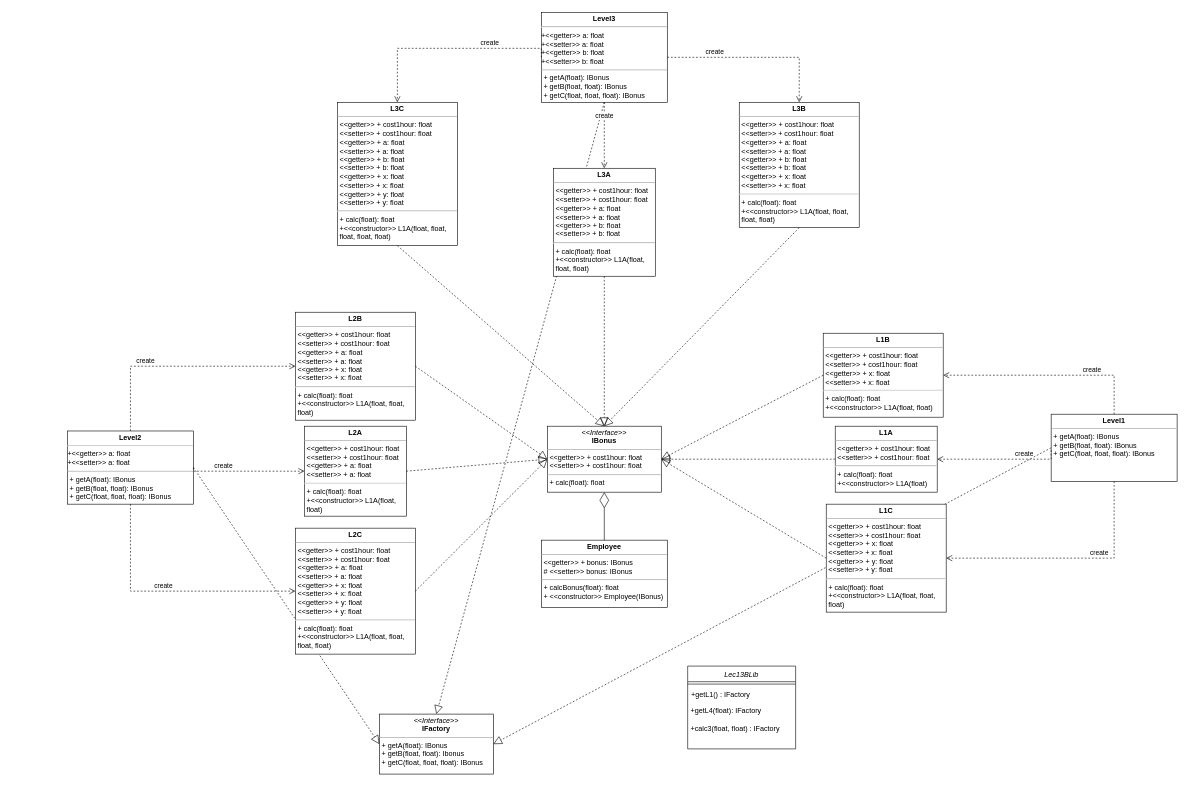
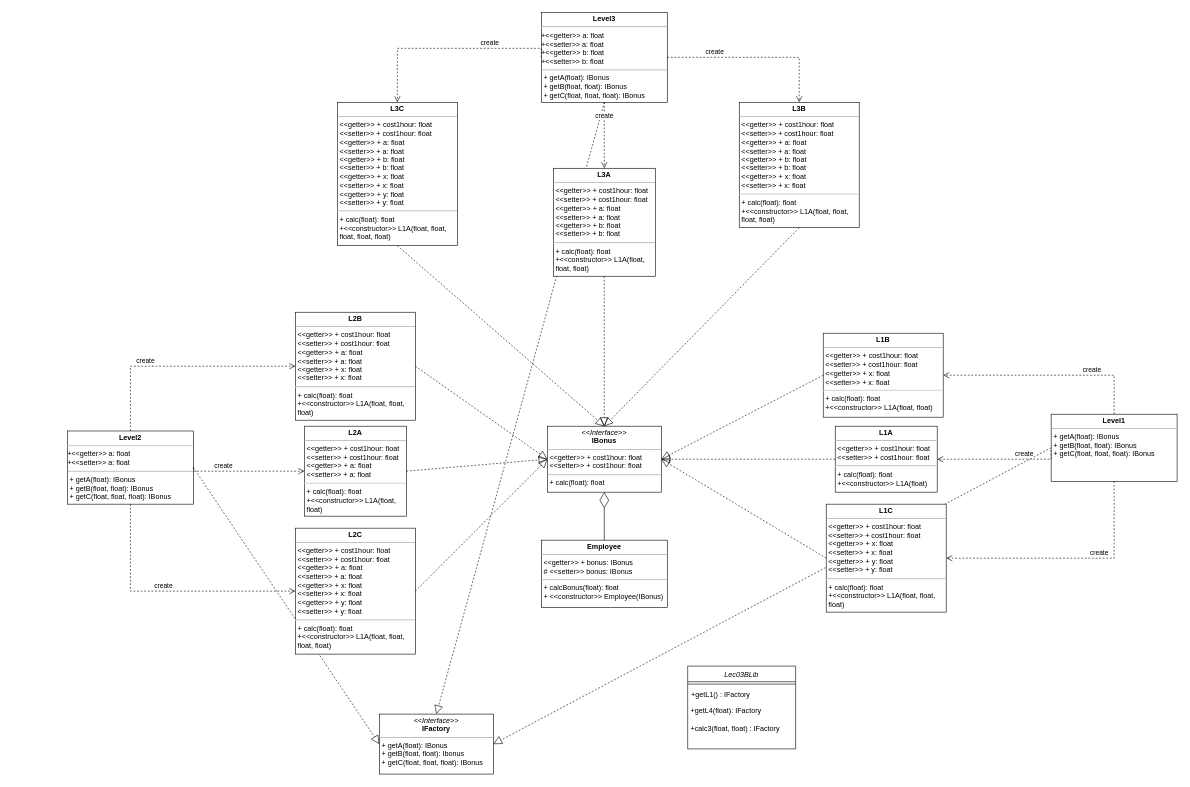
node "Lec13BLib": label "Lec13BLib" -> "Lec03BLib"
